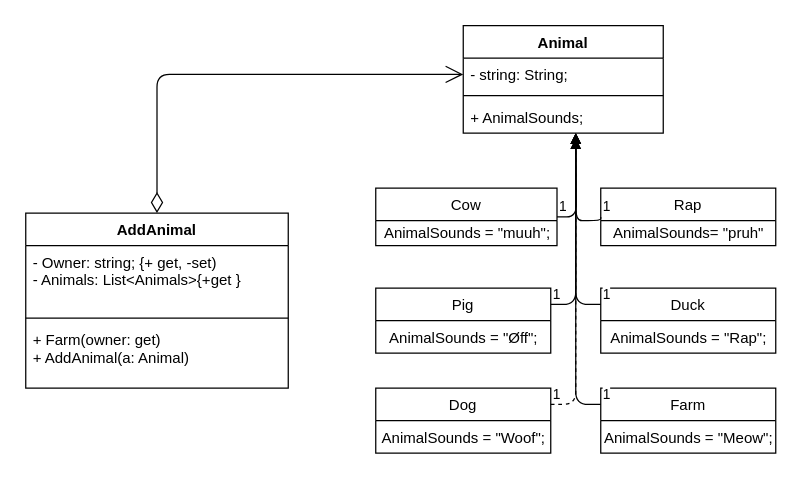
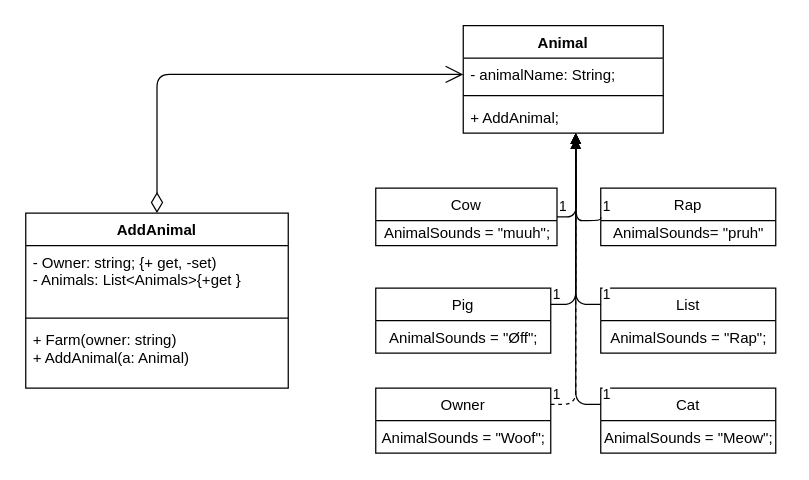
node "- string: String;": label "- string: String;" -> "- animalName: String;"
node "+ AnimalSounds;": label "+ AnimalSounds;" -> "+ AddAnimal;"
node "Duck": label "Duck" -> "List"
node "+ Farm(owner: get) + AddAnimal(a: Animal)": label "+ Farm(owner: get) + AddAnimal(a: Animal)" -> "+ Farm(owner: string) + AddAnimal(a: Animal)"
node "Dog": label "Dog" -> "Owner"
node "Farm": label "Farm" -> "Cat"
